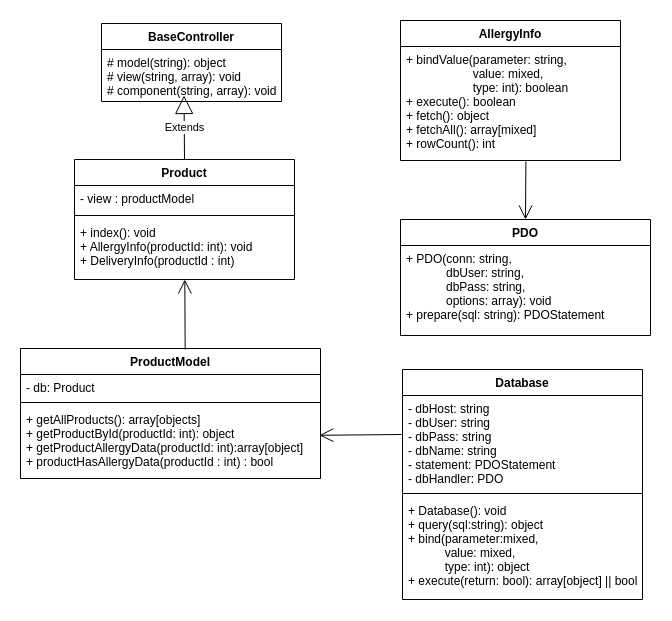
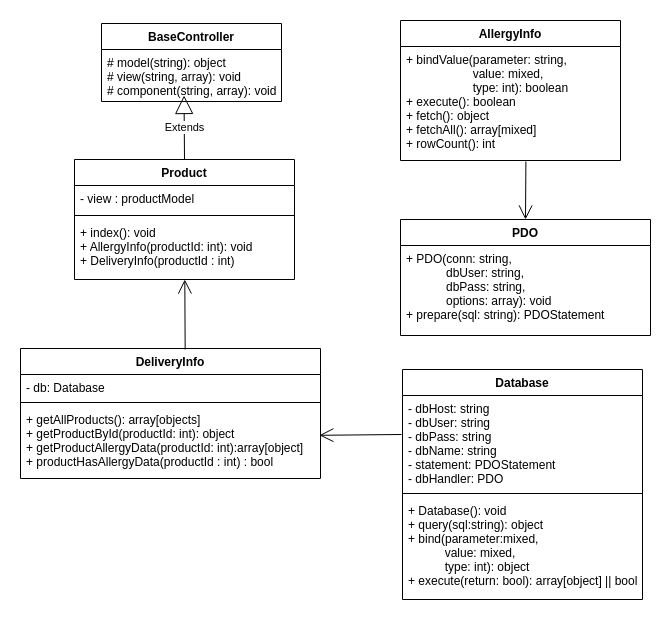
node "ProductModel": label "ProductModel" -> "DeliveryInfo"
node "- db: Product": label "- db: Product" -> "- db: Database"
